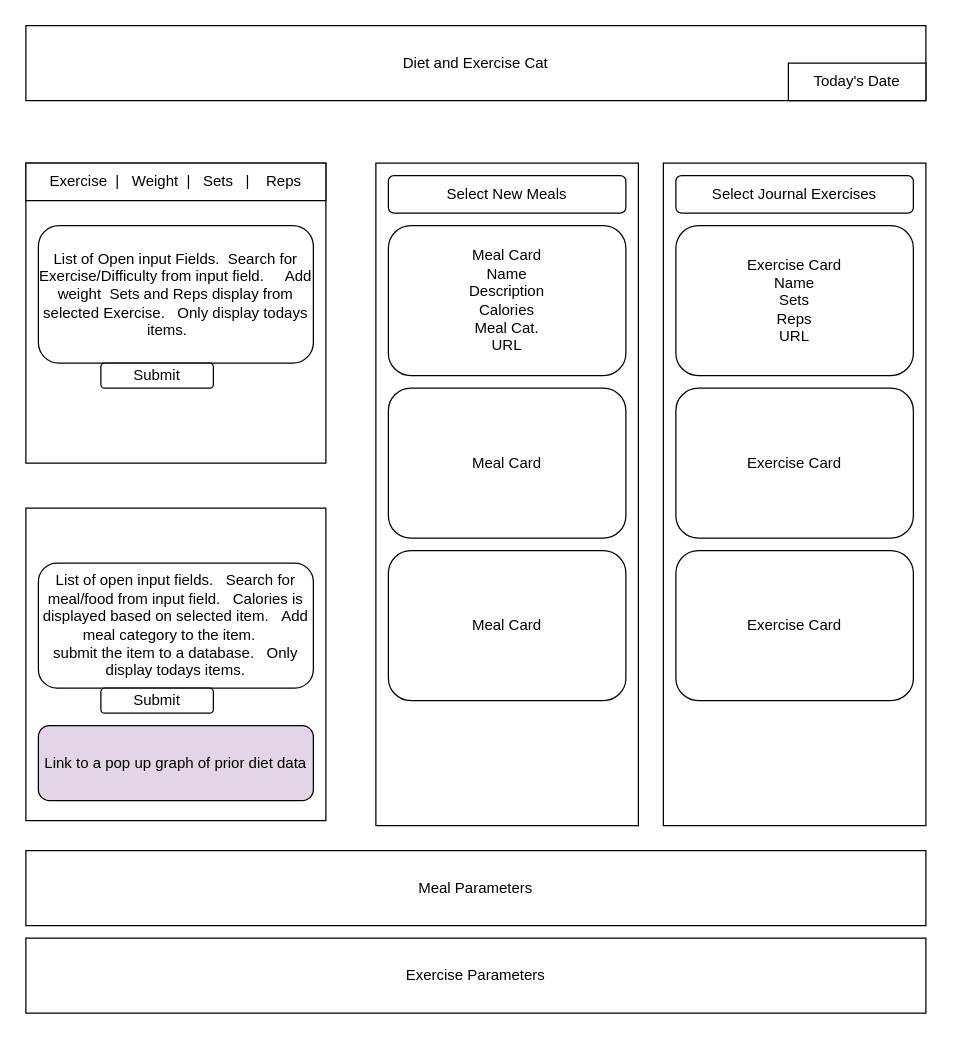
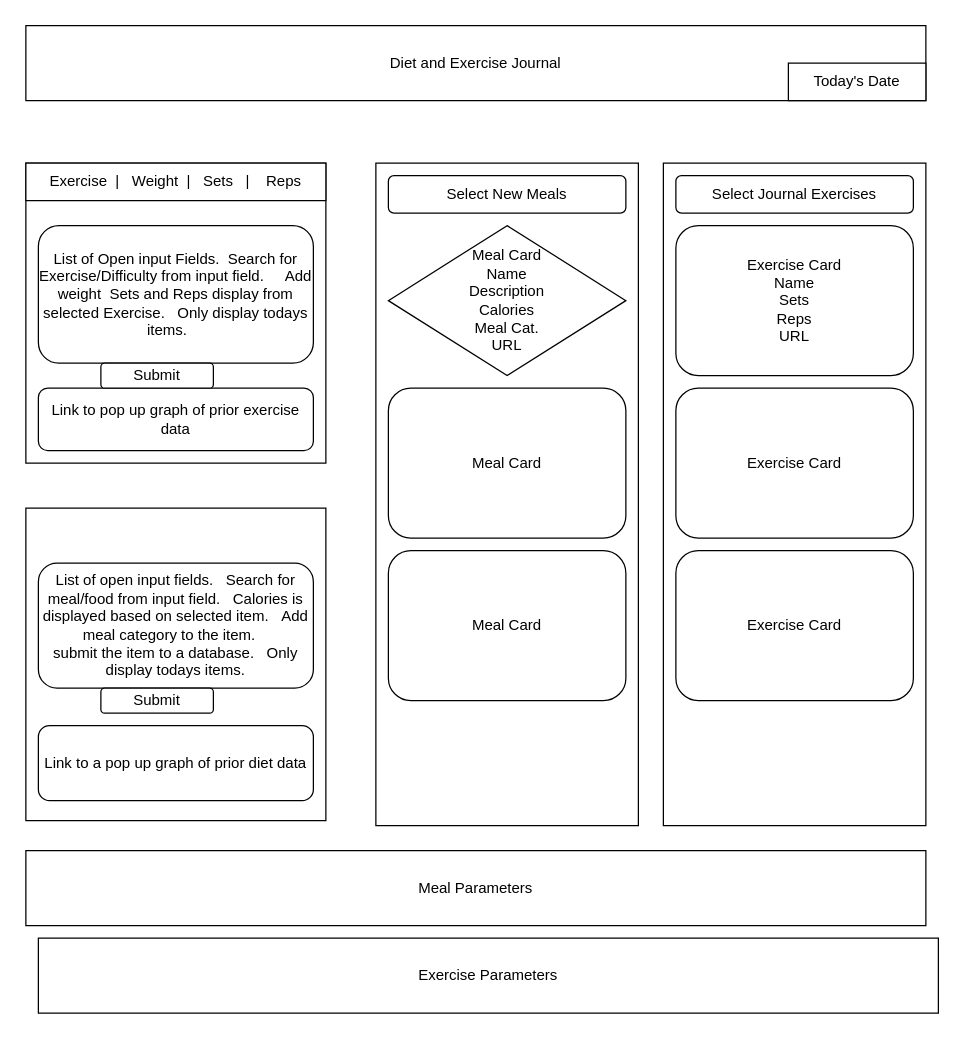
node "Diet and Exercise Cat": label "Diet and Exercise Cat" -> "Diet and Exercise Journal"
node "Meal Card Name Description Calories Meal Cat. URL": shape rounded rectangle -> diamond
node "Link to pop up graph of prior exercise data": added
node "Link to a pop up graph of prior diet data": fillcolor #e1d5e7 -> #ffffff
node "Exercise Parameters": moved (476, 976) -> (488, 976)
